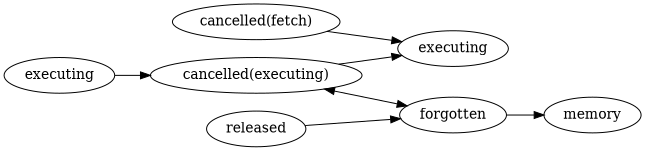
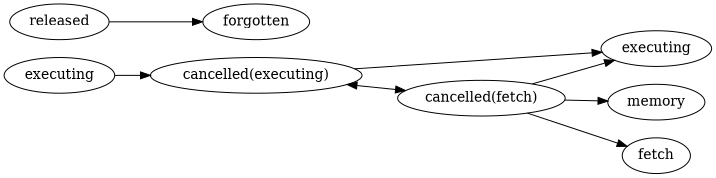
edge "cancelled(executing)" -- "forgotten": now "cancelled(executing)" -- "cancelled(fetch)"
edge "forgotten" -> "memory": now "cancelled(fetch)" -> "memory"
node "fetch": added
